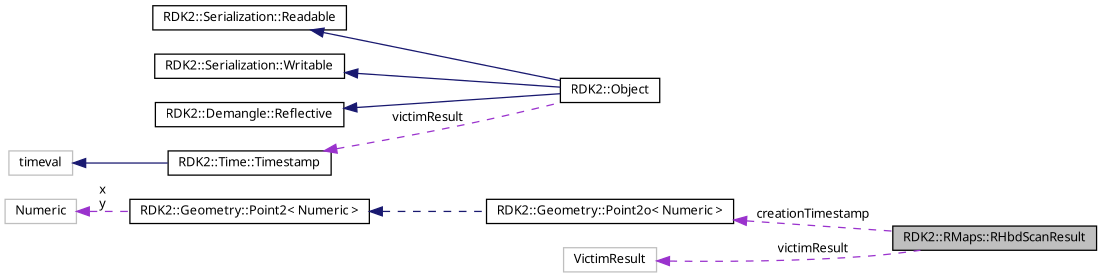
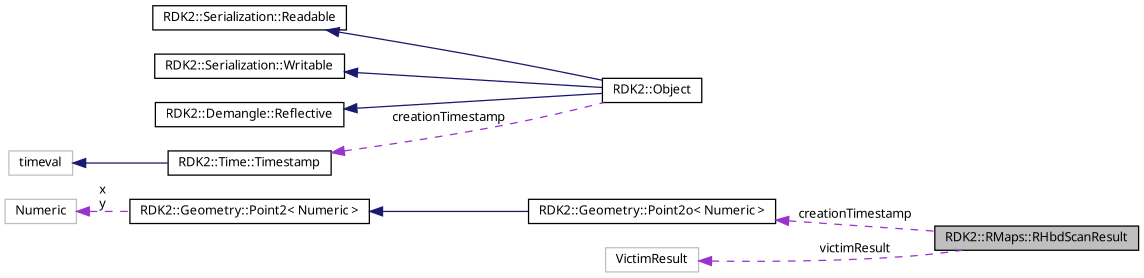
edge "RDK2::Object" -> "RDK2::Time::Timestamp": label "victimResult" -> "creationTimestamp"
edge "RDK2::Geometry::Point2o< Numeric >" -> "RDK2::Geometry::Point2< Numeric >": style dashed -> solid
